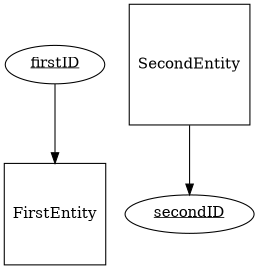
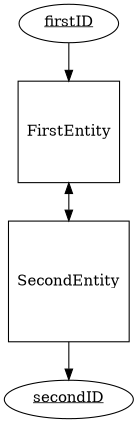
edge "FirstEntity" -- "SecondEntity": added
